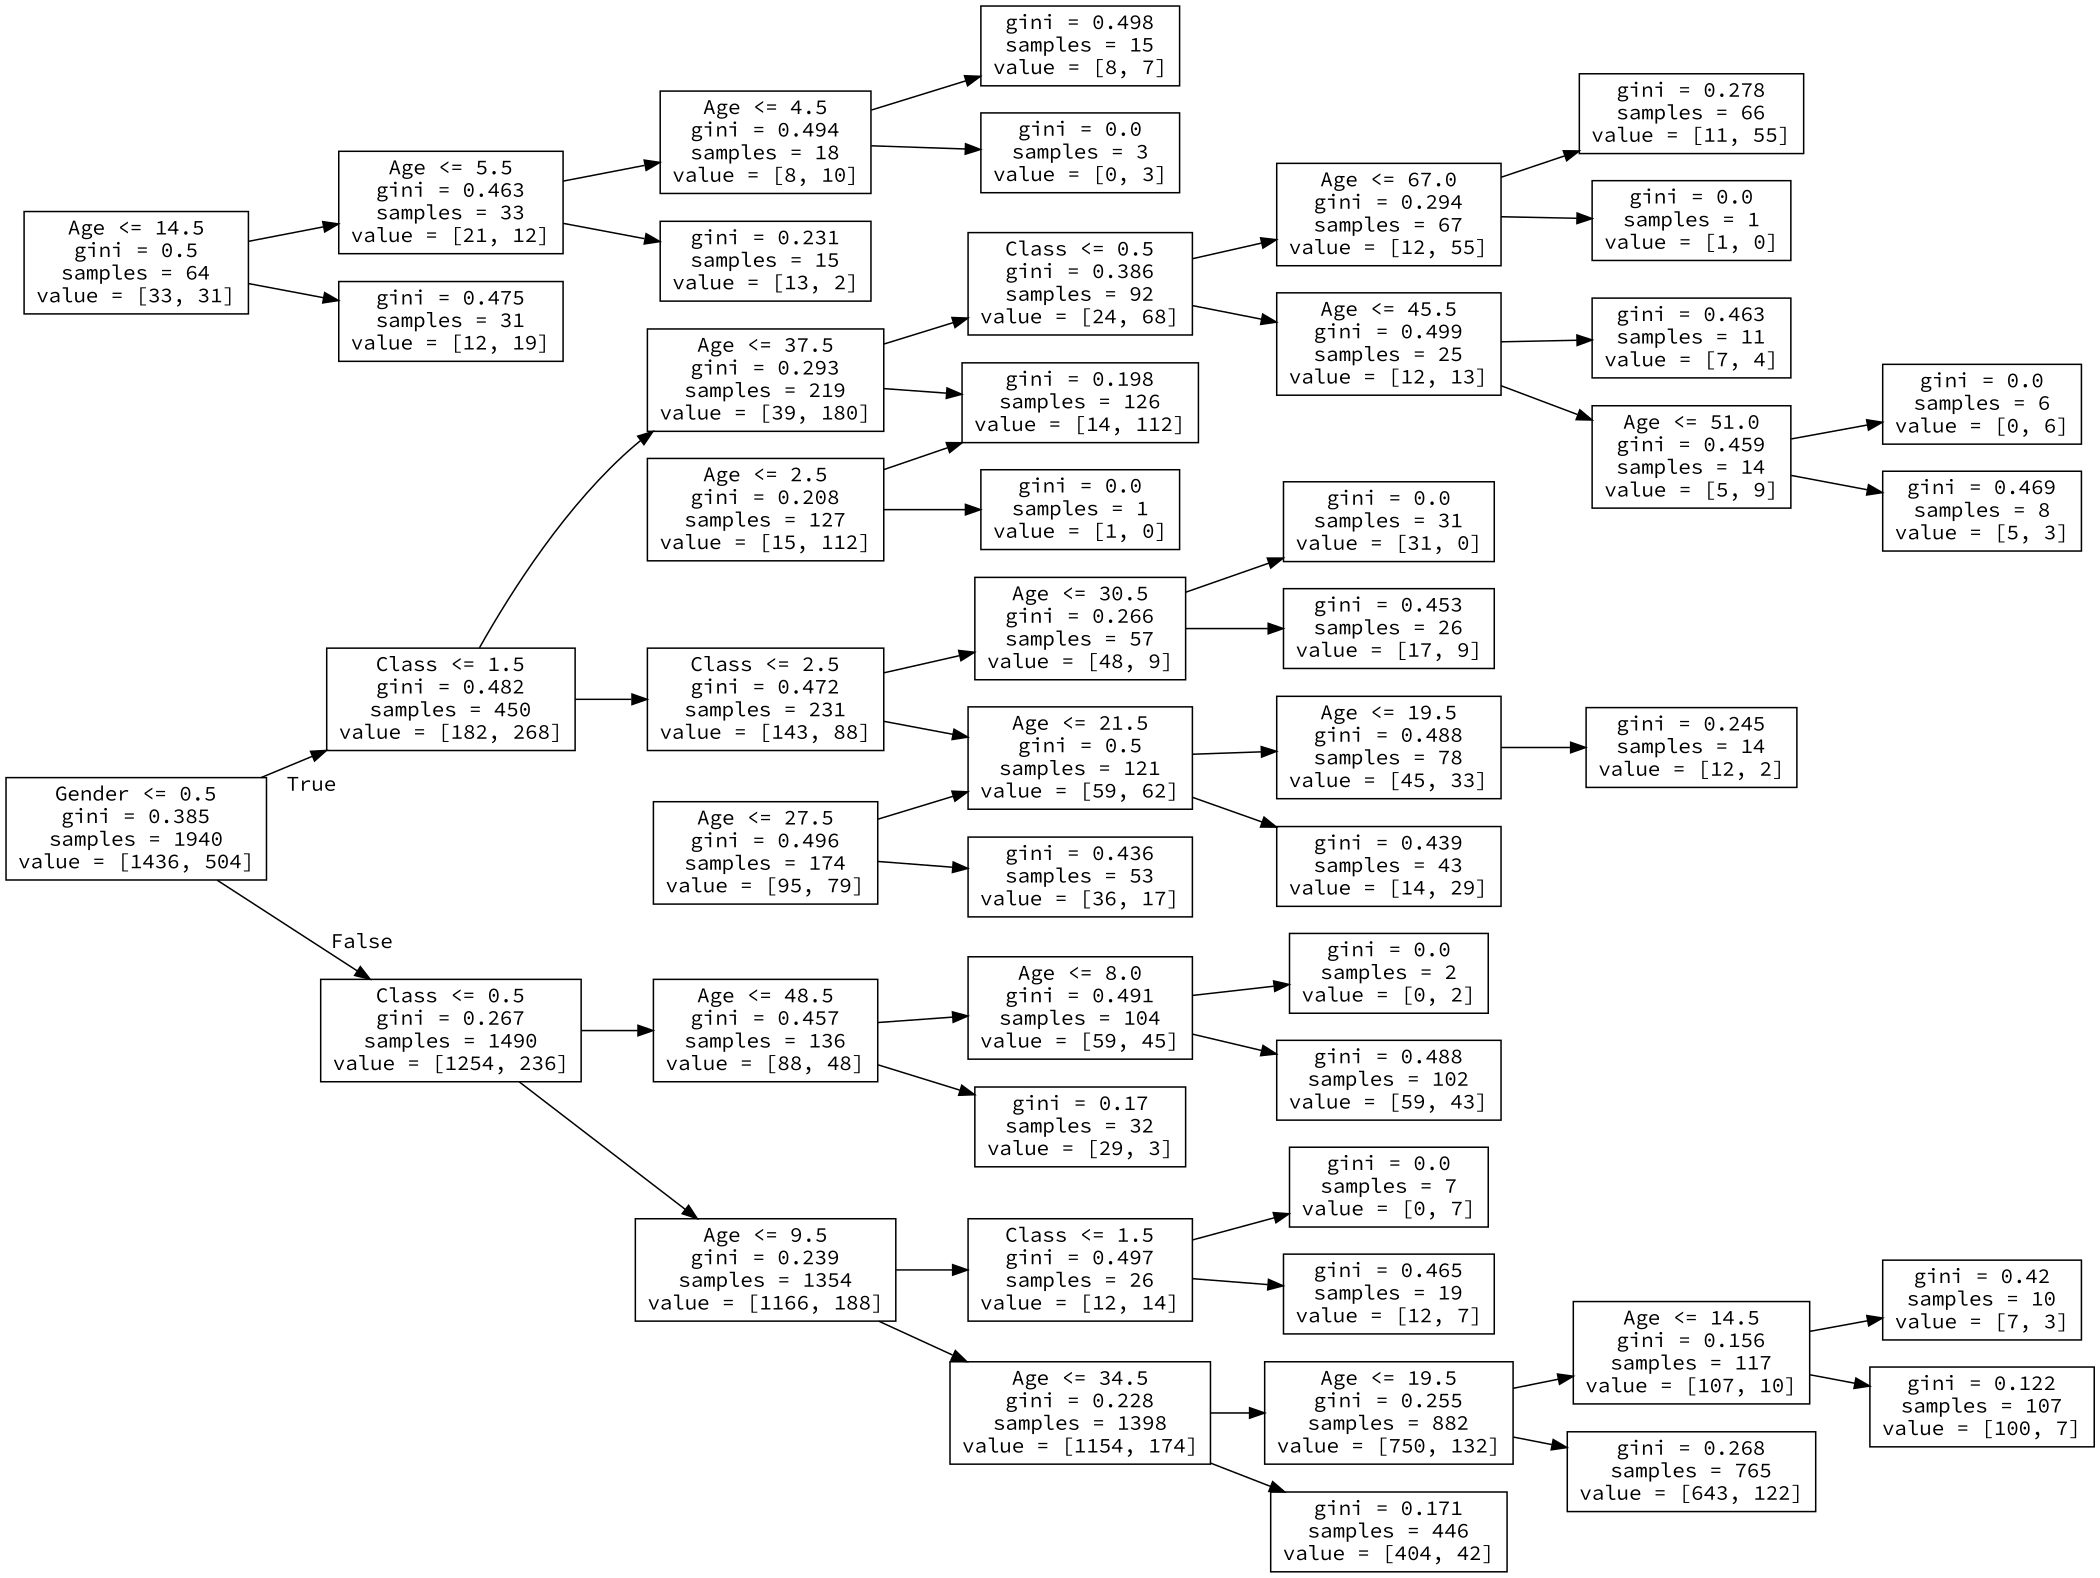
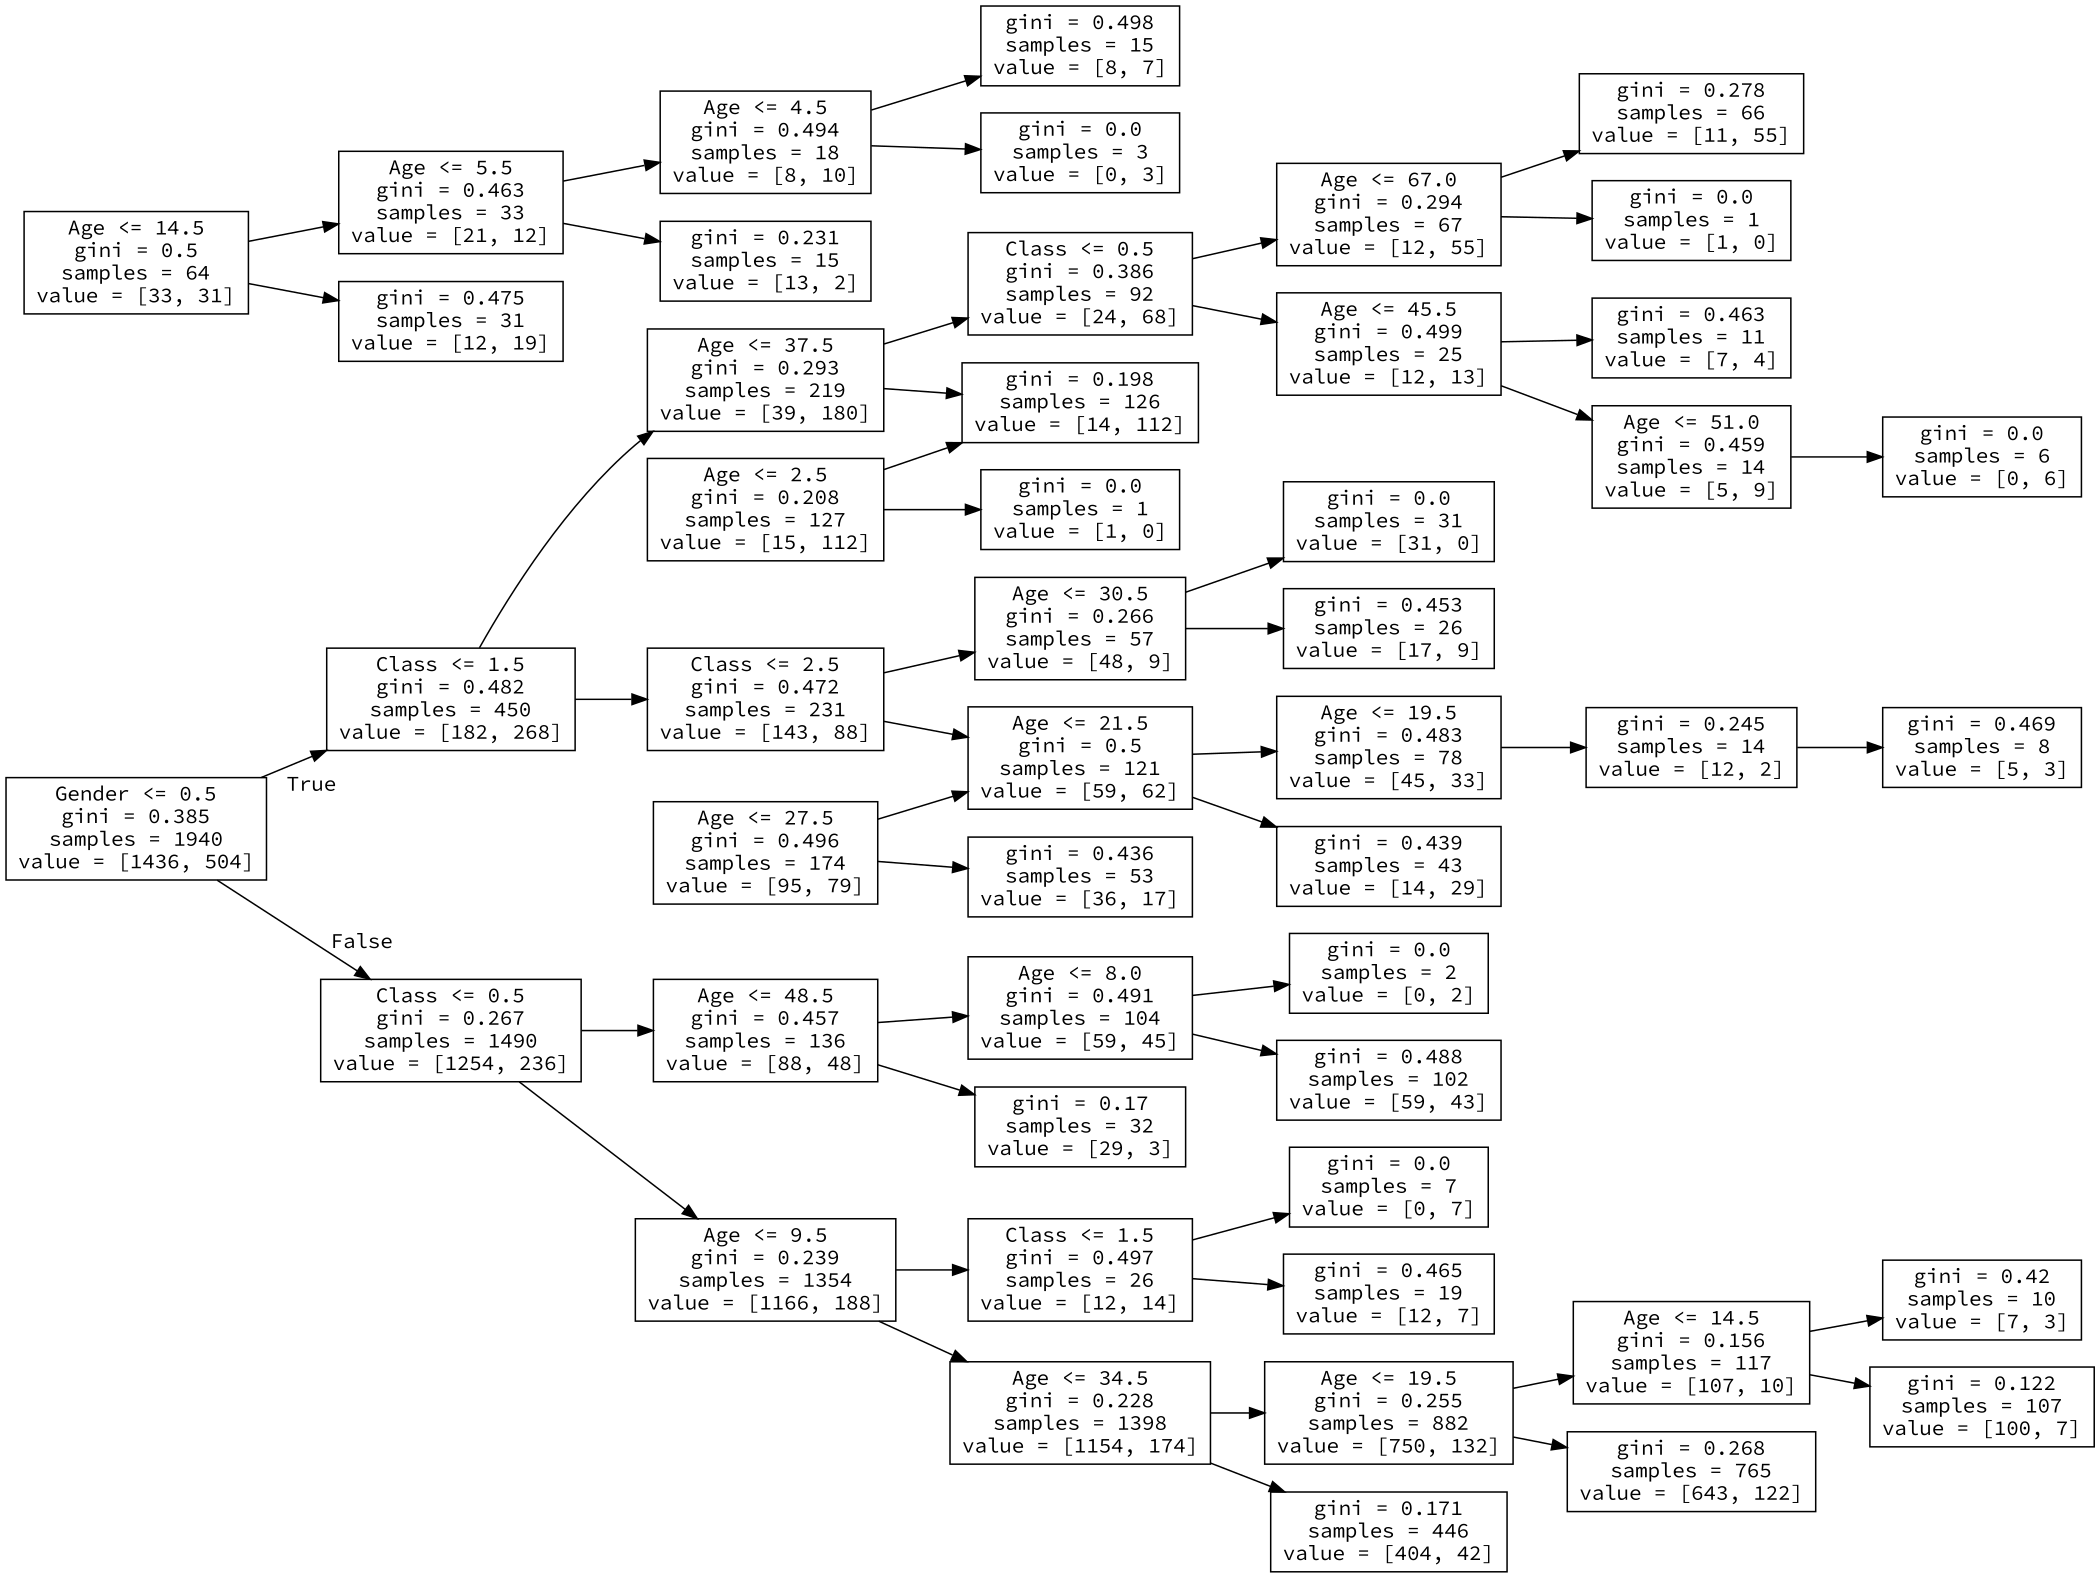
edge "Age <= 51.0 gini = 0.459 samples = 14 value = [5, 9]" -> "gini = 0.469 samples = 8 value = [5, 3]": now "gini = 0.245 samples = 14 value = [12, 2]" -> "gini = 0.469 samples = 8 value = [5, 3]"
node "Age <= 19.5 gini = 0.488 samples = 78 value = [45, 33]": label "Age <= 19.5 gini = 0.488 samples = 78 value = [45, 33]" -> "Age <= 19.5 gini = 0.483 samples = 78 value = [45, 33]"
